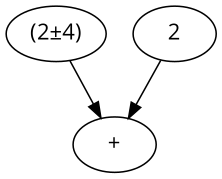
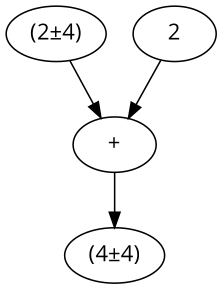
node "(4±4)": added
